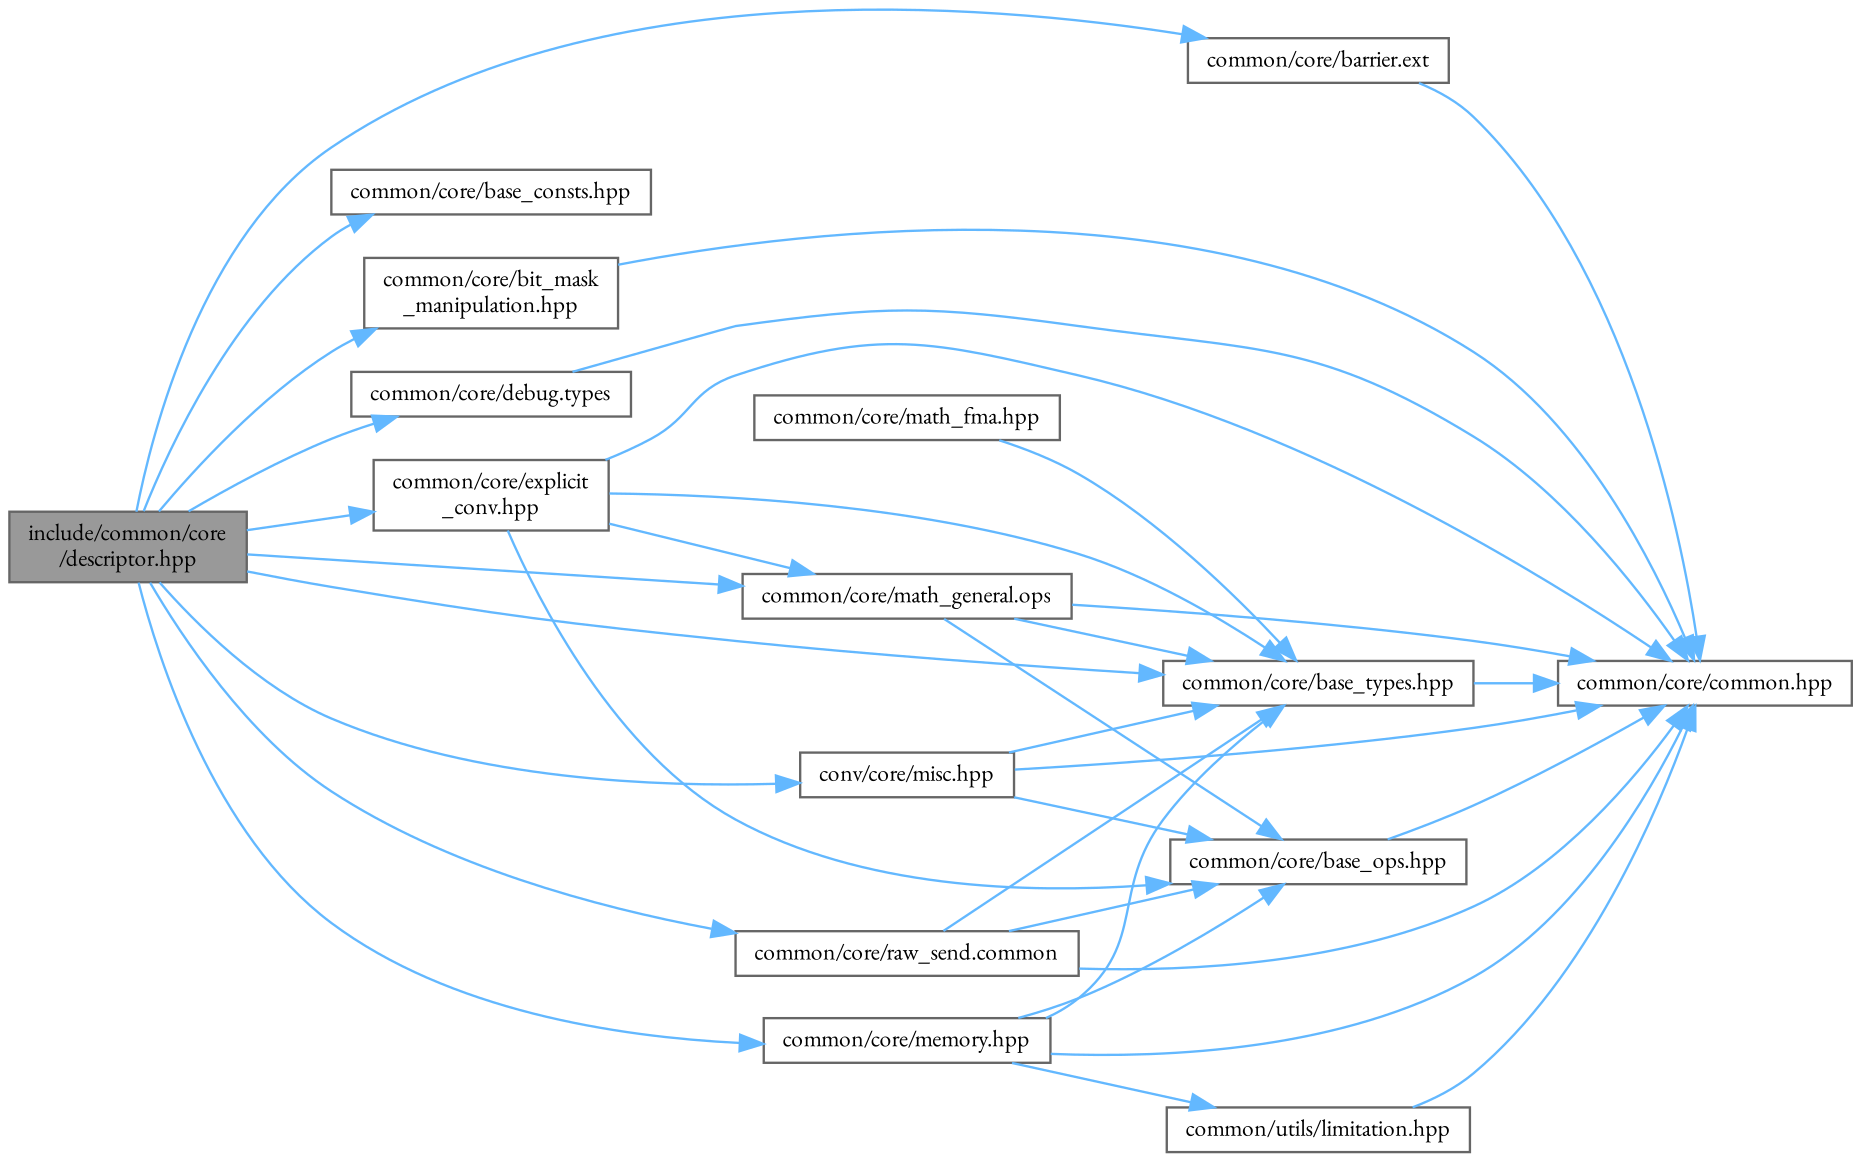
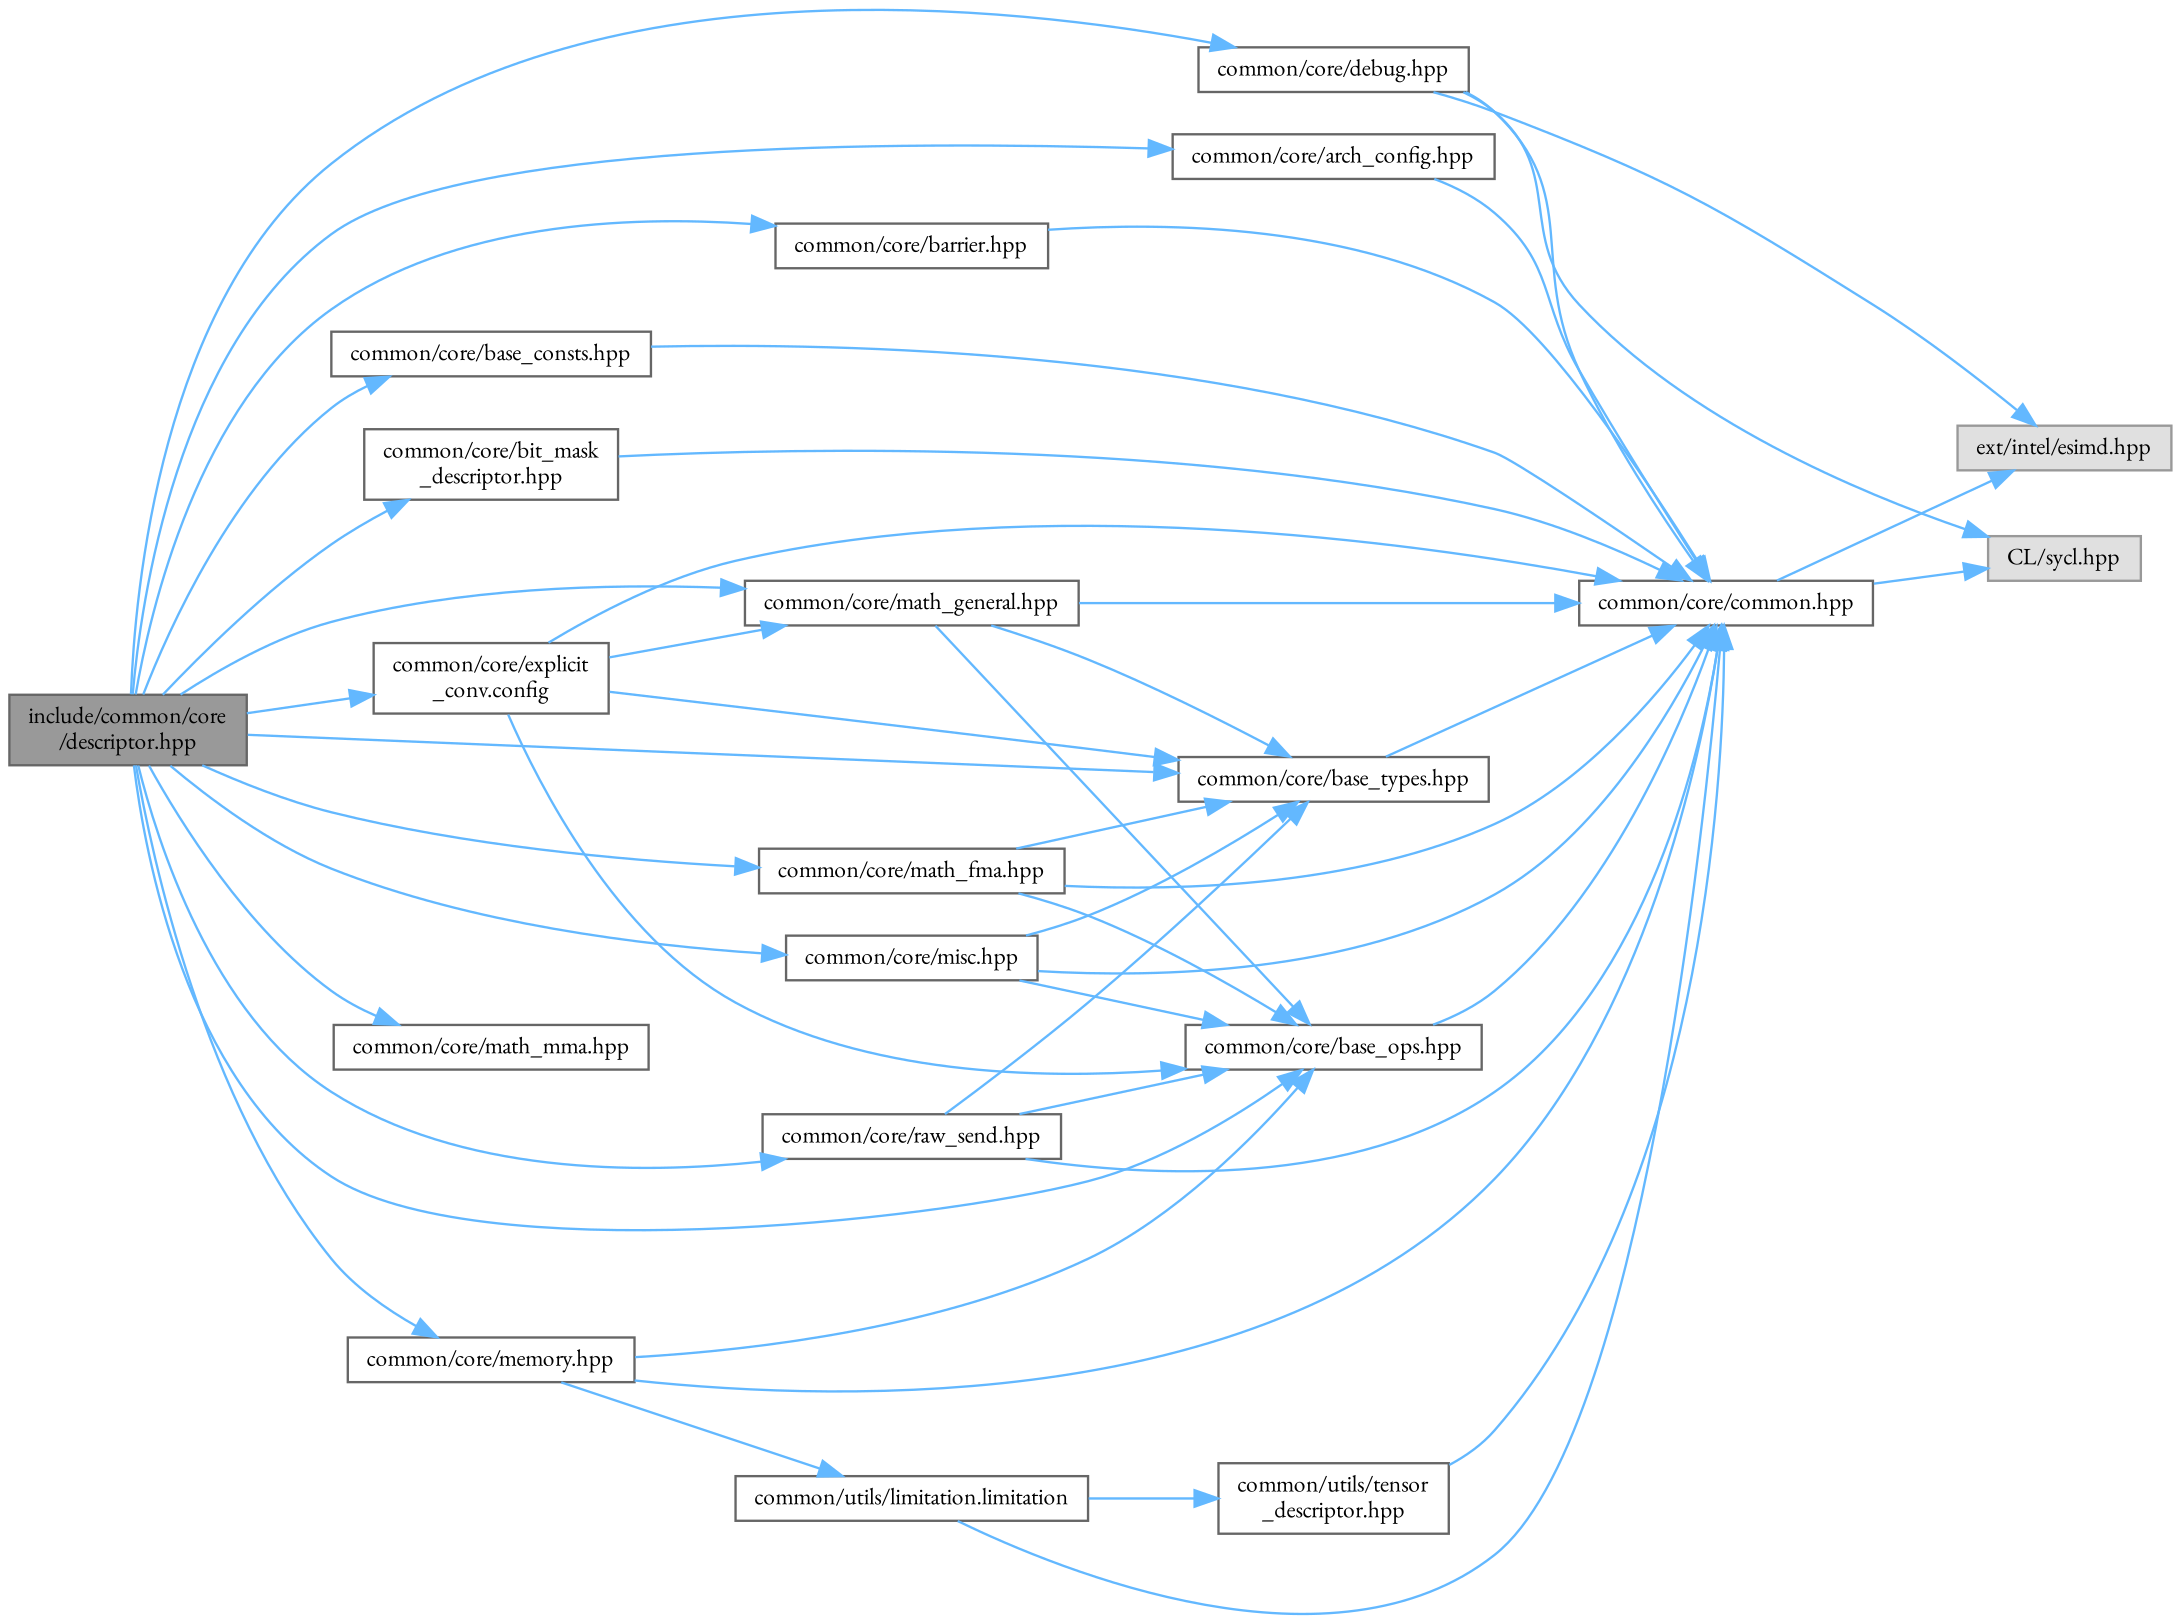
node "common/core/barrier.ext": label "common/core/barrier.ext" -> "common/core/barrier.hpp"
node "common/core/arch_config.hpp": added
node "common/core/bit_mask _manipulation.hpp": label "common/core/bit_mask _manipulation.hpp" -> "common/core/bit_mask _descriptor.hpp"
edge "common/core/base_consts.hpp" -> "common/core/common.hpp": added
node "common/core/debug.types": label "common/core/debug.types" -> "common/core/debug.hpp"
node "ext/intel/esimd.hpp": added
node "common/core/explicit _conv.hpp": label "common/core/explicit _conv.hpp" -> "common/core/explicit _conv.config"
node "CL/sycl.hpp": added
node "common/core/math_general.ops": label "common/core/math_general.ops" -> "common/core/math_general.hpp"
node "conv/core/misc.hpp": label "conv/core/misc.hpp" -> "common/core/misc.hpp"
edge "include/common/core /descriptor.hpp" -> "common/core/math_fma.hpp": added
edge "common/core/math_fma.hpp" -> "common/core/common.hpp": added
edge "common/core/memory.hpp" -> "common/core/base_types.hpp": removed
edge "common/core/math_fma.hpp" -> "common/core/base_ops.hpp": added
node "common/core/raw_send.common": label "common/core/raw_send.common" -> "common/core/raw_send.hpp"
node "common/core/math_mma.hpp": added
node "common/utils/limitation.hpp": label "common/utils/limitation.hpp" -> "common/utils/limitation.limitation"
edge "include/common/core /descriptor.hpp" -> "common/core/base_ops.hpp": added
node "common/utils/tensor _descriptor.hpp": added
